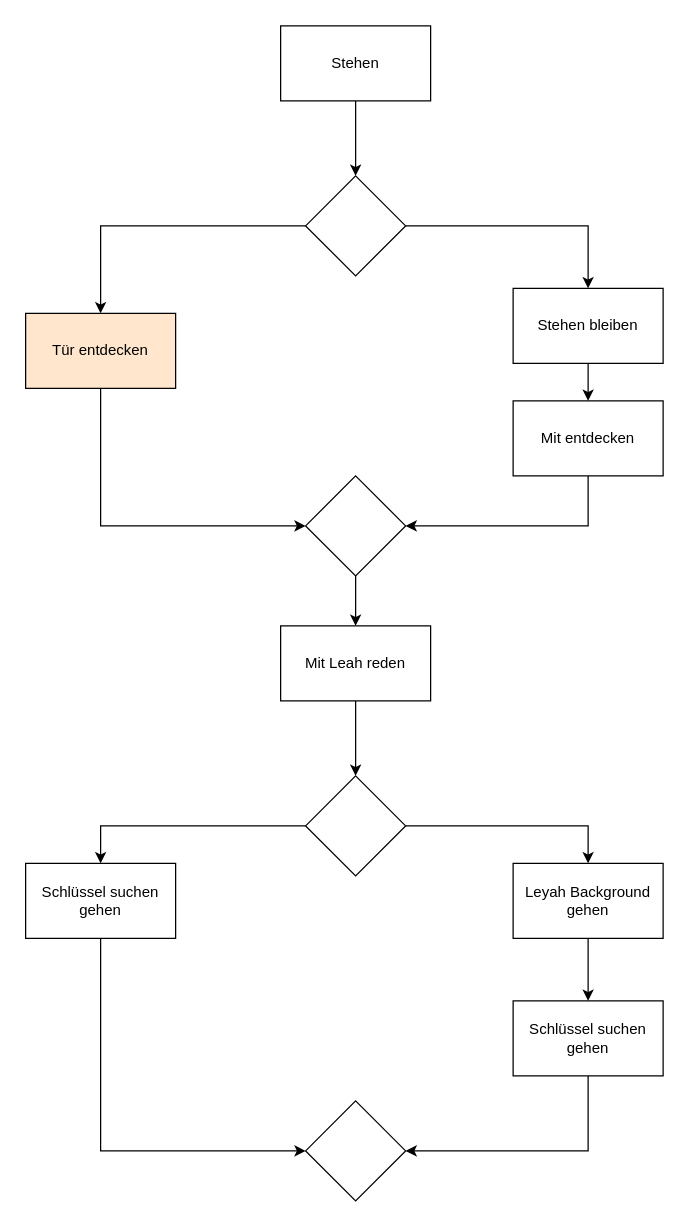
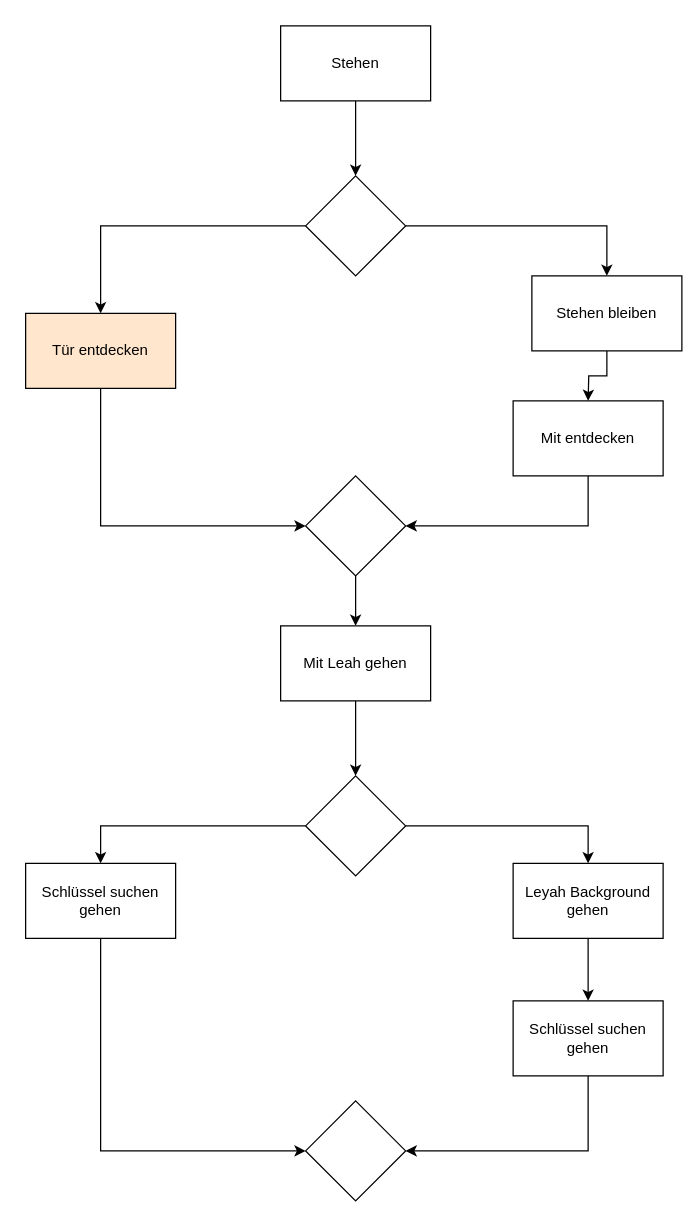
node "Stehen bleiben": moved (588, 326) -> (607, 313)
node "Mit Leah reden": label "Mit Leah reden" -> "Mit Leah gehen"
